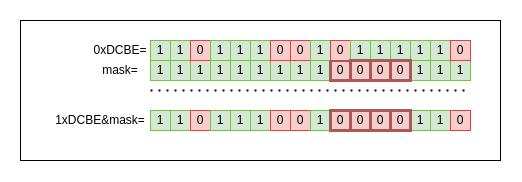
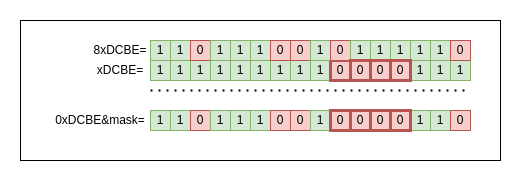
node "0xDCBE=": label "0xDCBE=" -> "8xDCBE="
node "mask=": label "mask=" -> "xDCBE="
node "1xDCBE&mask=": label "1xDCBE&mask=" -> "0xDCBE&mask="
